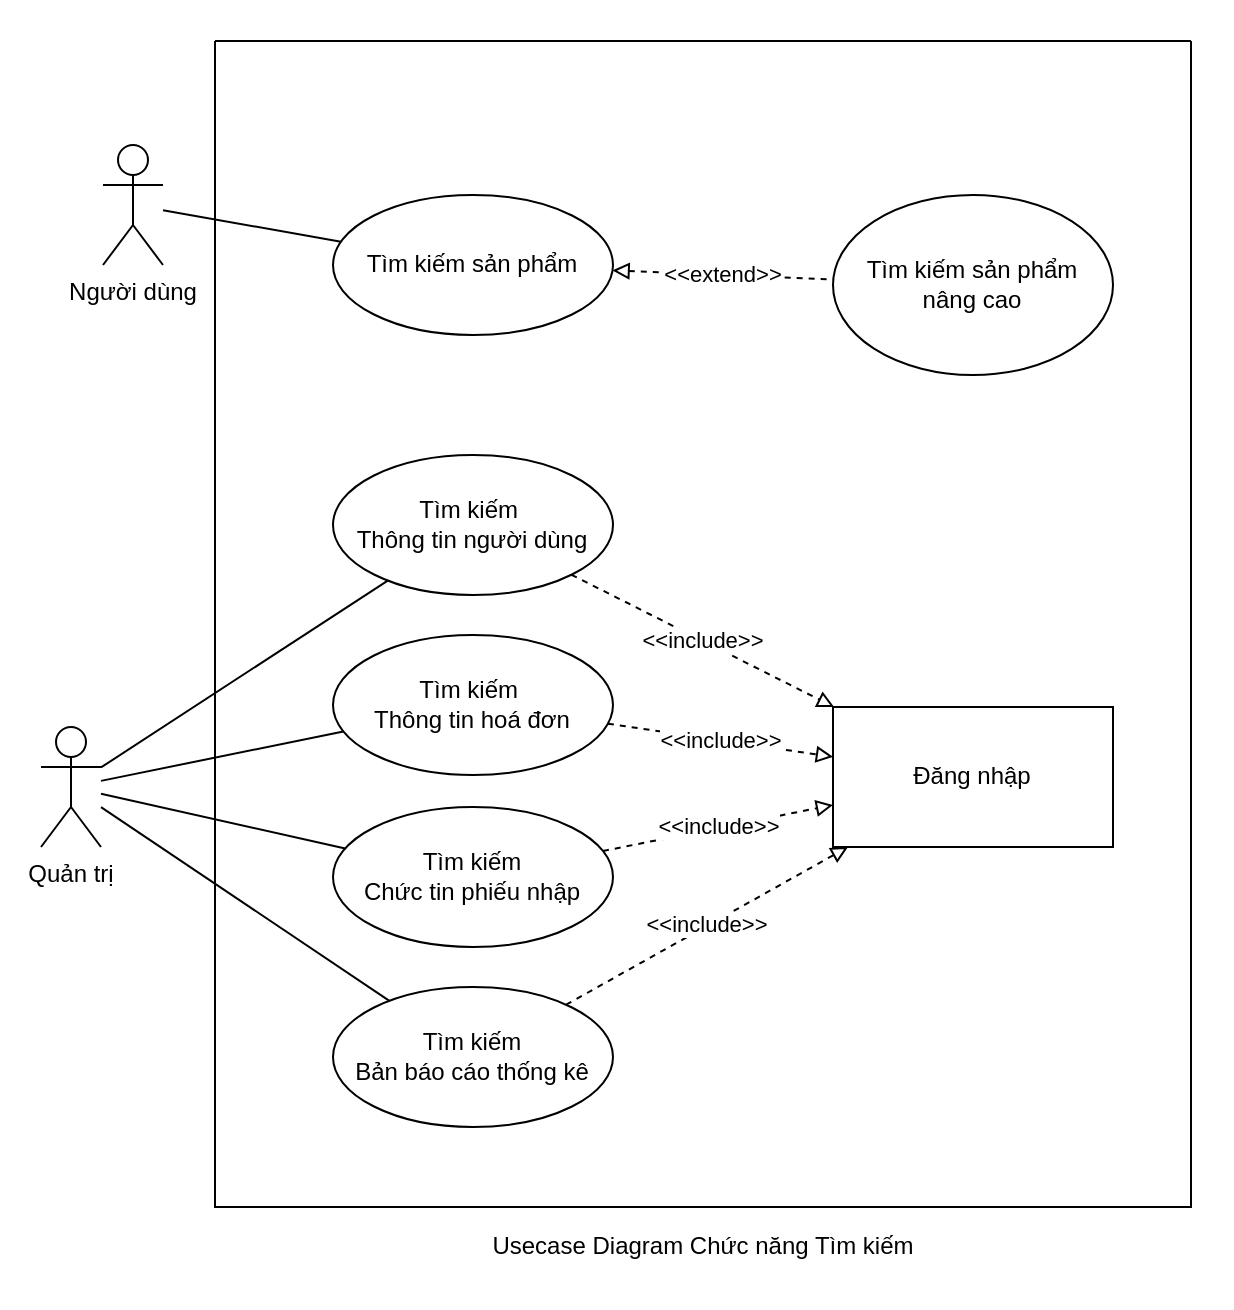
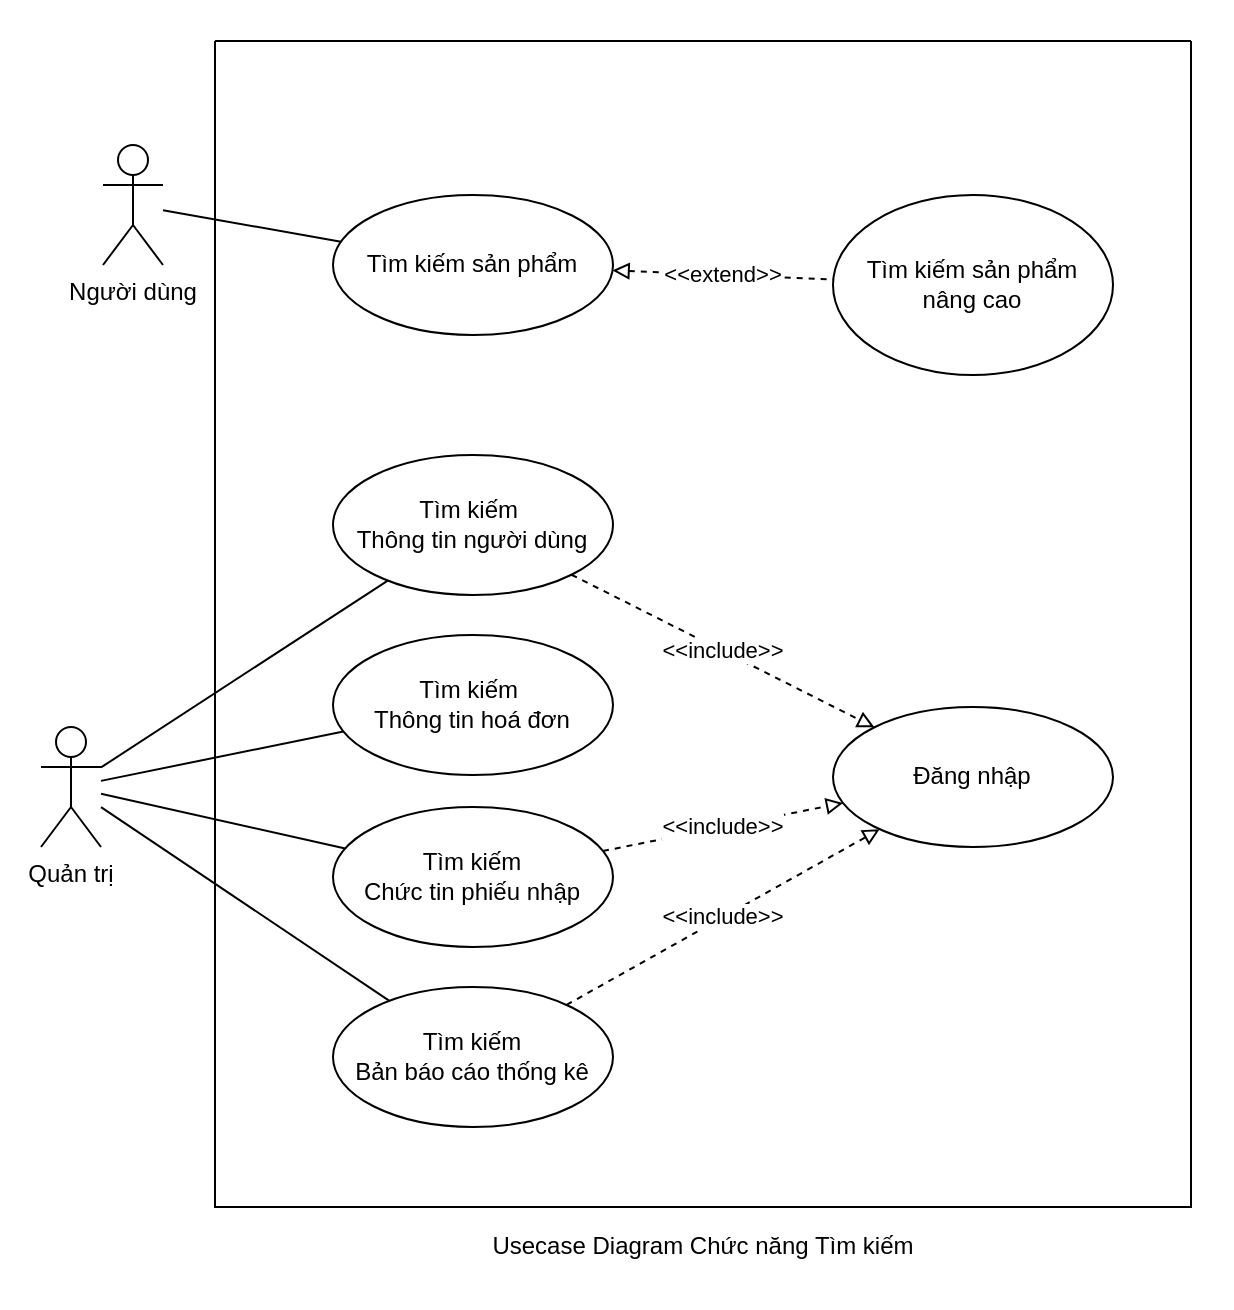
edge "Tìm kiếm Thông tin hoá đơn" -> "Đăng nhập": removed, label "<<include>>"
node "Đăng nhập": shape rectangle -> ellipse
